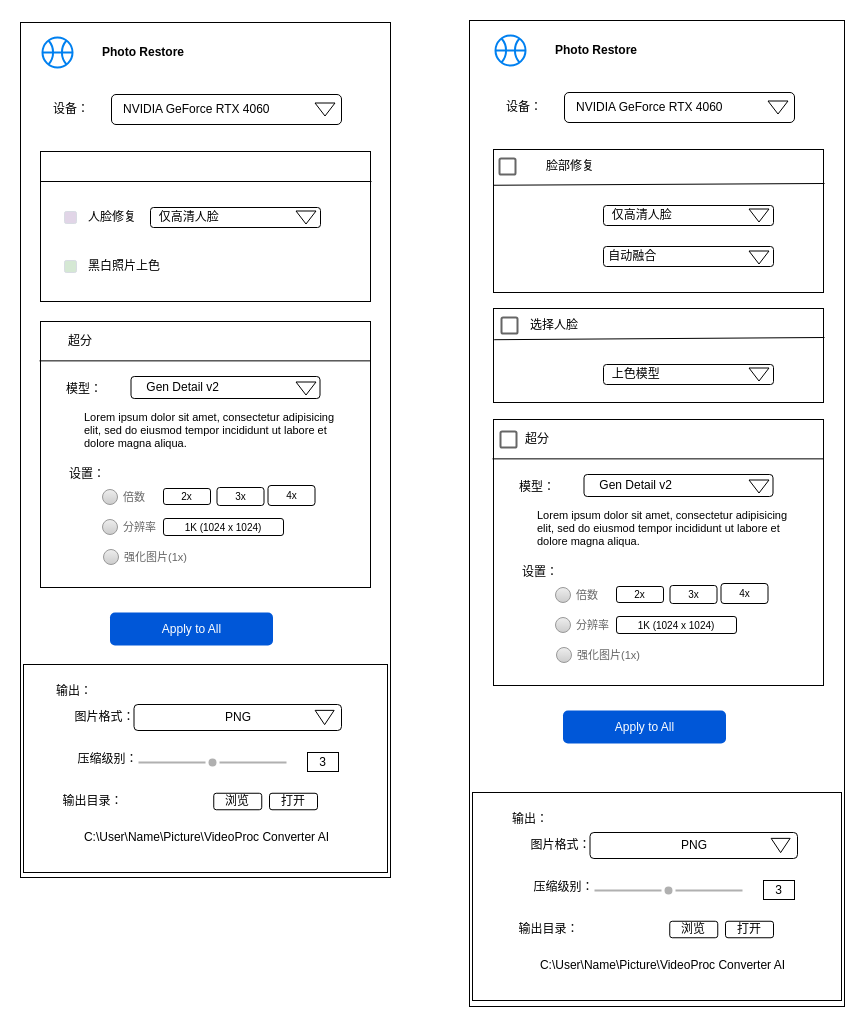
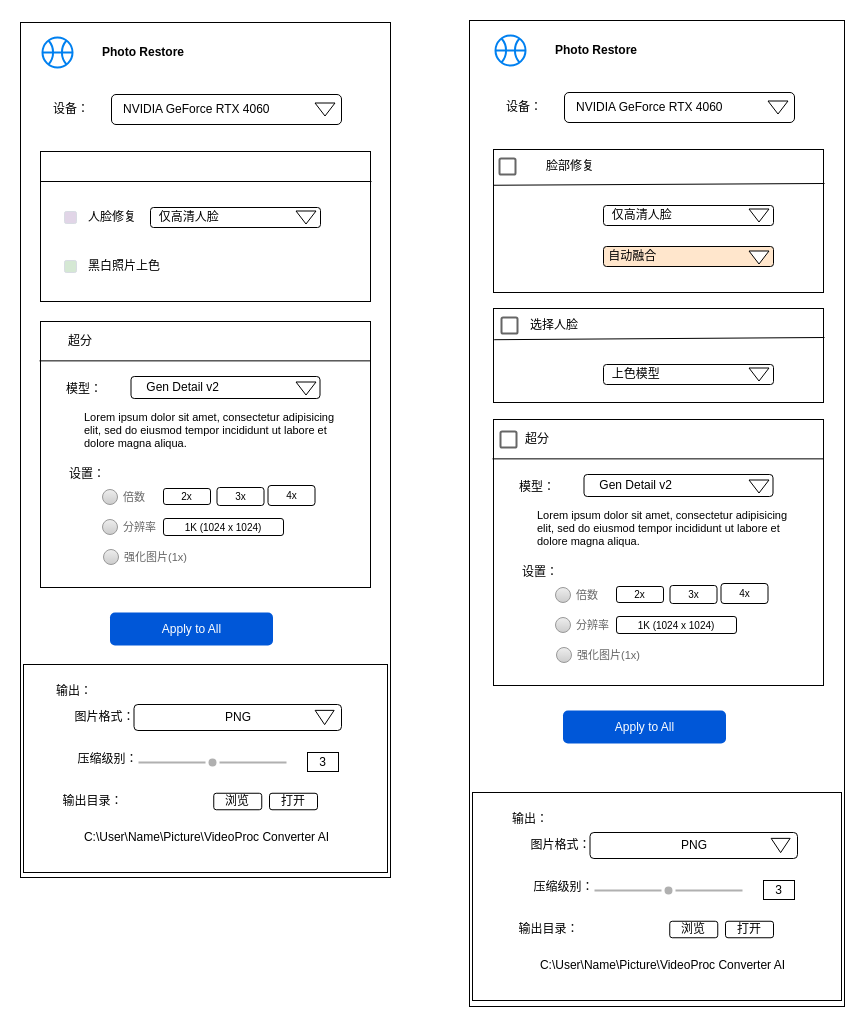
node "自动融合": fillcolor #ffffff -> #ffe6cc
